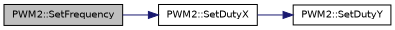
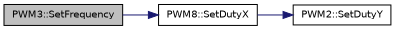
node "PWM2::SetFrequency": label "PWM2::SetFrequency" -> "PWM3::SetFrequency"
node "PWM2::SetDutyX": label "PWM2::SetDutyX" -> "PWM8::SetDutyX"
